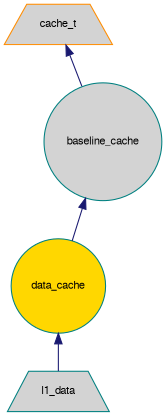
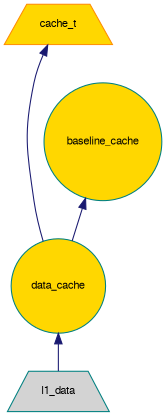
node "cache_t": fillcolor lightgrey -> gold
edge "baseline_cache" -> "cache_t": now "data_cache" -> "cache_t"
node "baseline_cache": fillcolor lightgrey -> gold
